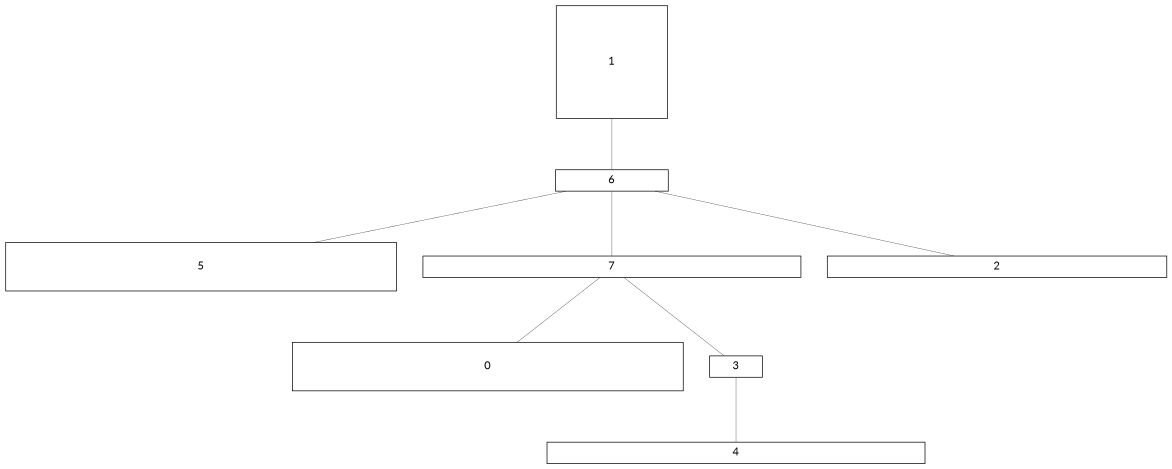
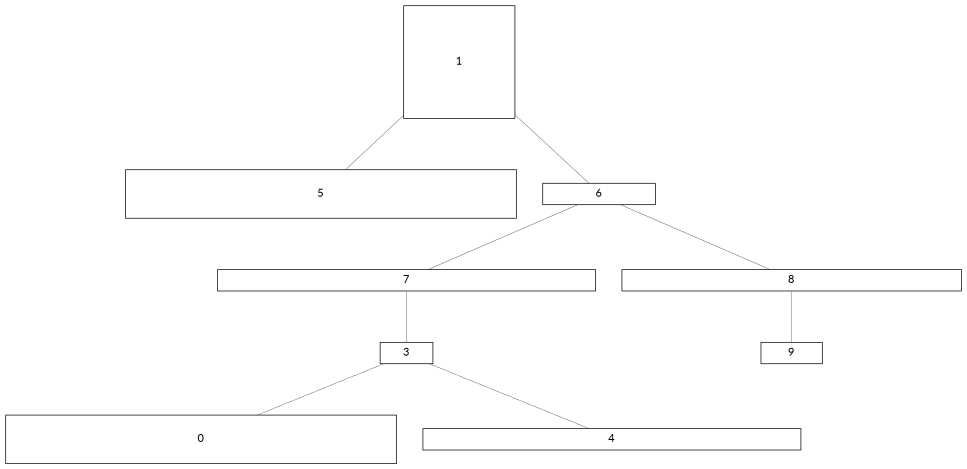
edge "6" -- "5": now "1" -- "5"
node "2": label "2" -> "8"
edge "7" -- "0": now "3" -- "0"
node "9": added
